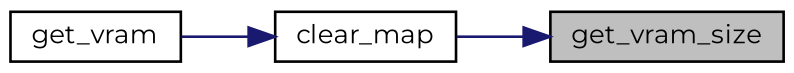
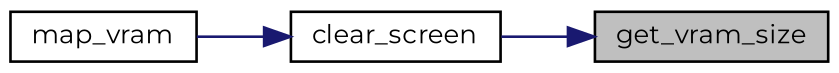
node "get_vram": label "get_vram" -> "map_vram"
node "clear_map": label "clear_map" -> "clear_screen"
